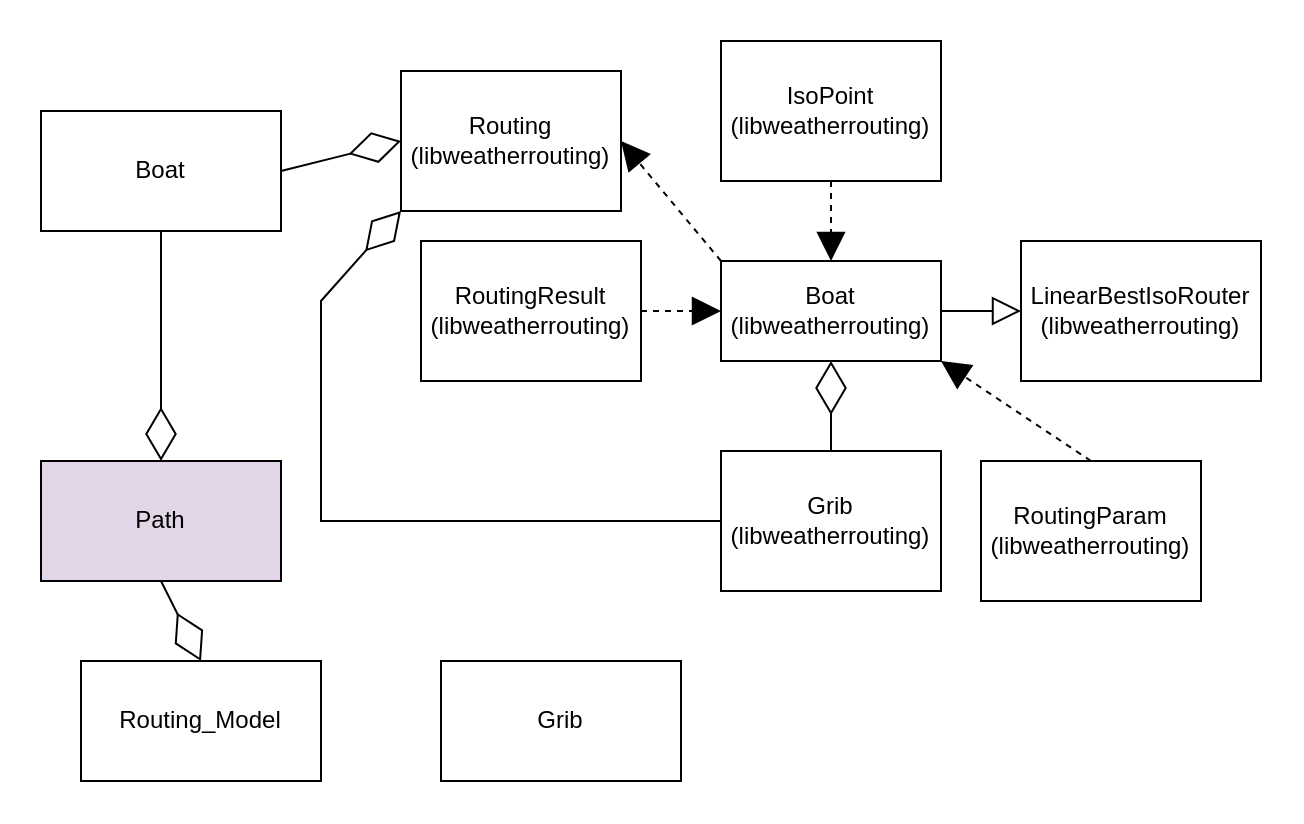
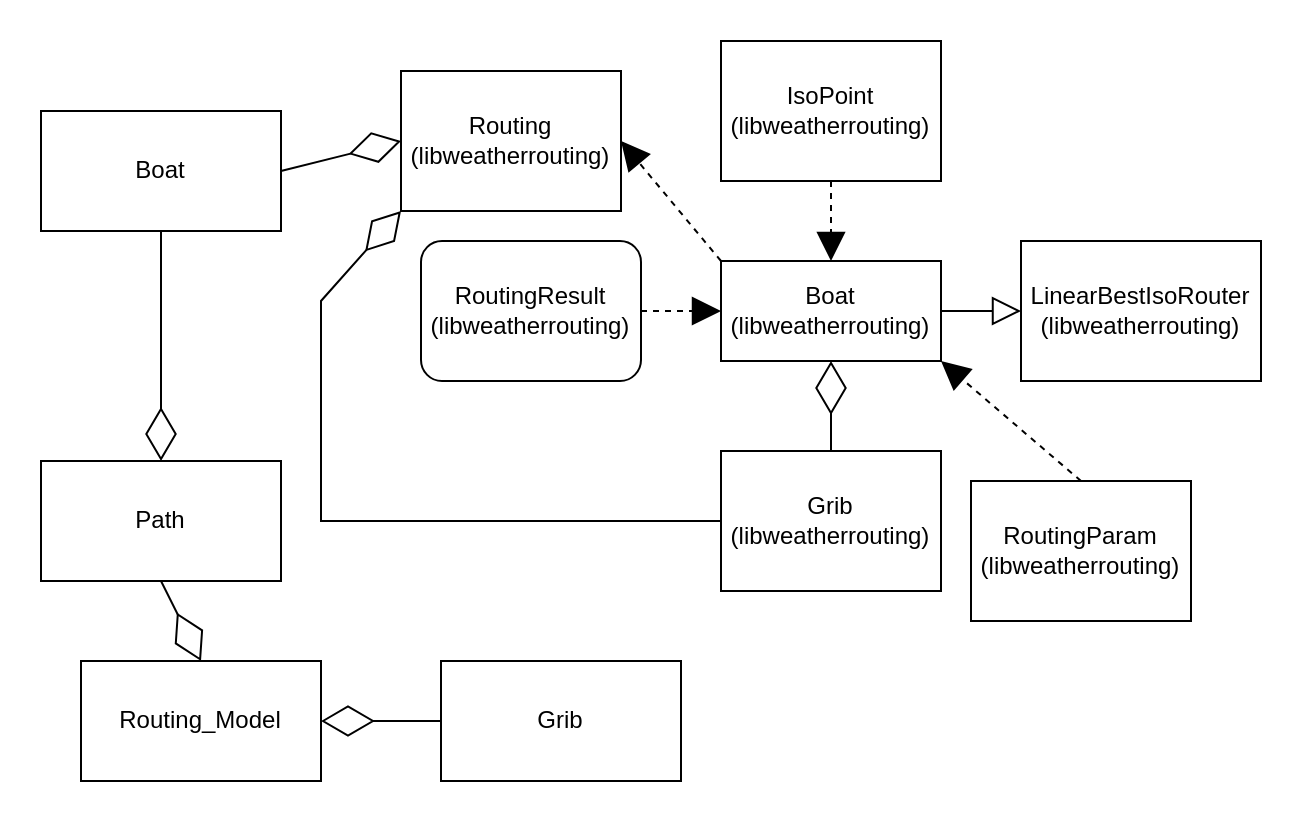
node "RoutingResult (libweatherrouting)": shape rectangle -> rounded rectangle
node "Path": fillcolor #e1d5e7 -> #ffffff
node "RoutingParam (libweatherrouting)": moved (1091, 531) -> (1081, 551)
edge "Grib" -> "Routing_Model": added
